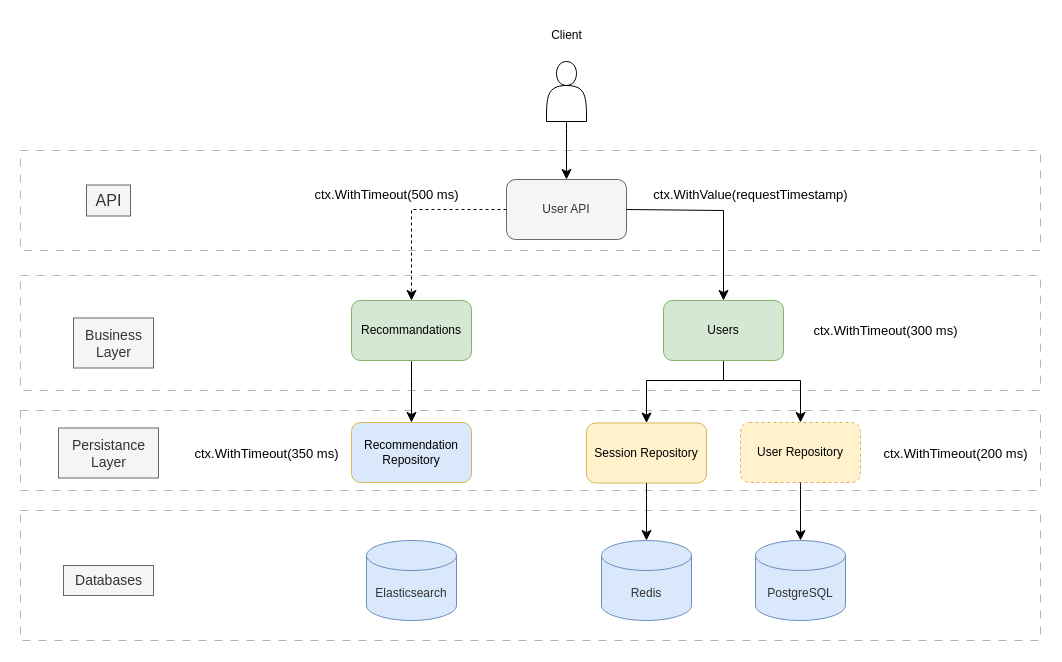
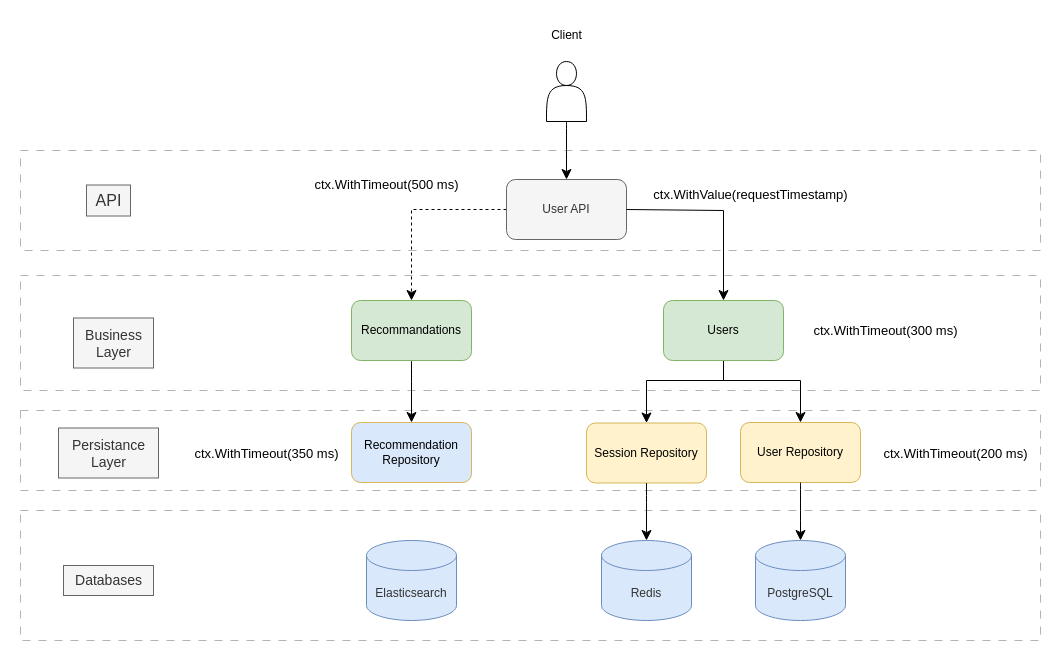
node "ctx.WithTimeout(500 ms)": moved (387, 195) -> (387, 185)
node "User Repository": style dashed -> solid
